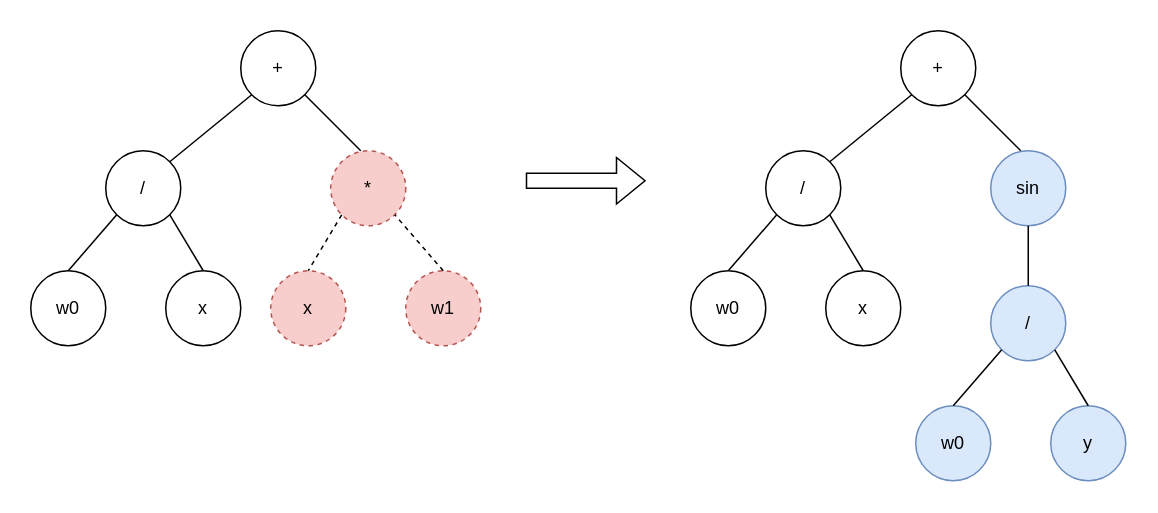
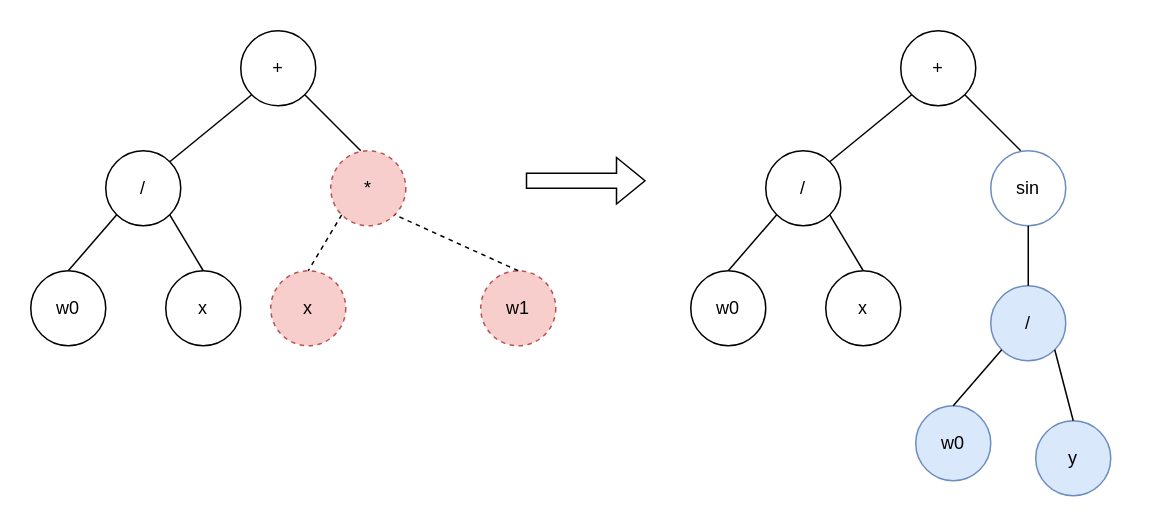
node "sin": fillcolor #dae8fc -> #ffffff
node "w1": moved (443, 308) -> (518, 308)
node "y": moved (1088, 443) -> (1073, 458)
